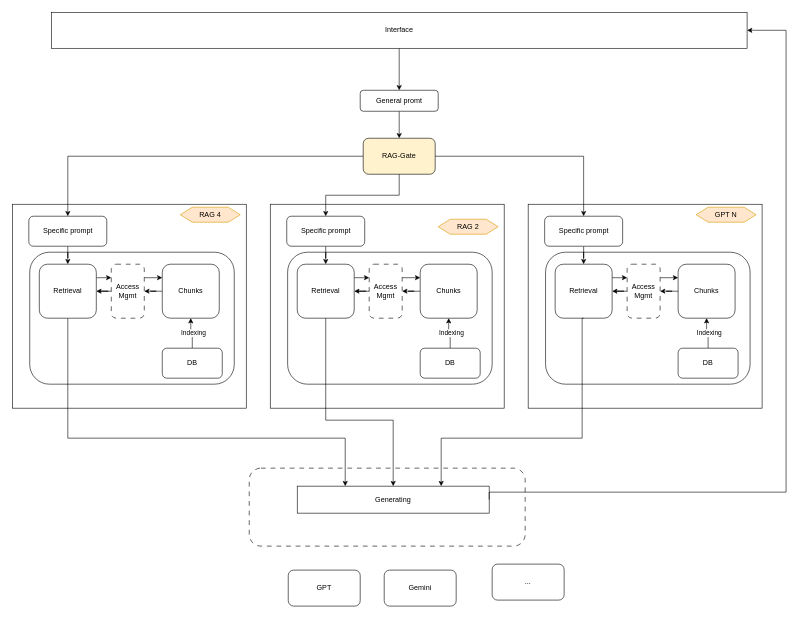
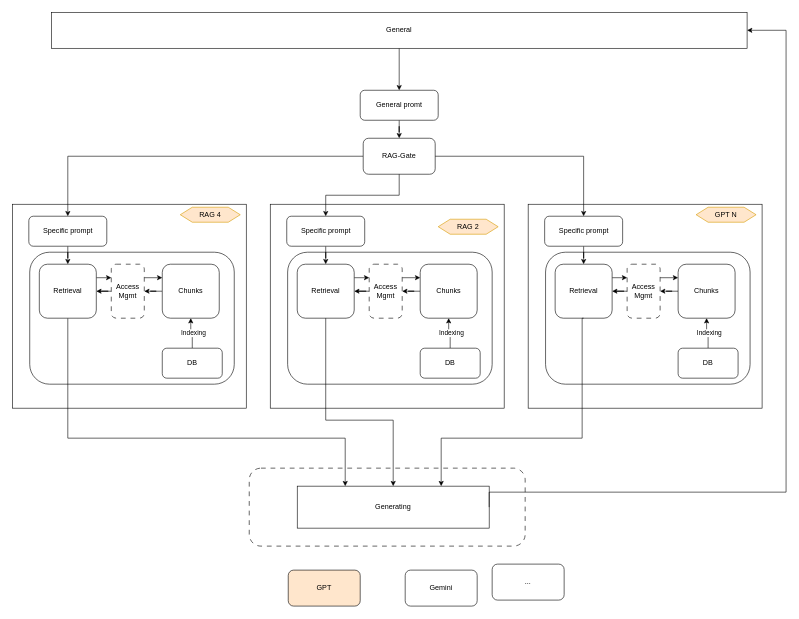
node "Interface": label "Interface" -> "General"
node "General promt": size 78x21 -> 78x30
node "RAG-Gate": fillcolor #fff2cc -> #ffffff
node "Generating": size 192x27 -> 192x42
node "GPT": fillcolor #ffffff -> #ffe6cc
node "Gemini": moved (420, 588) -> (441, 588)
